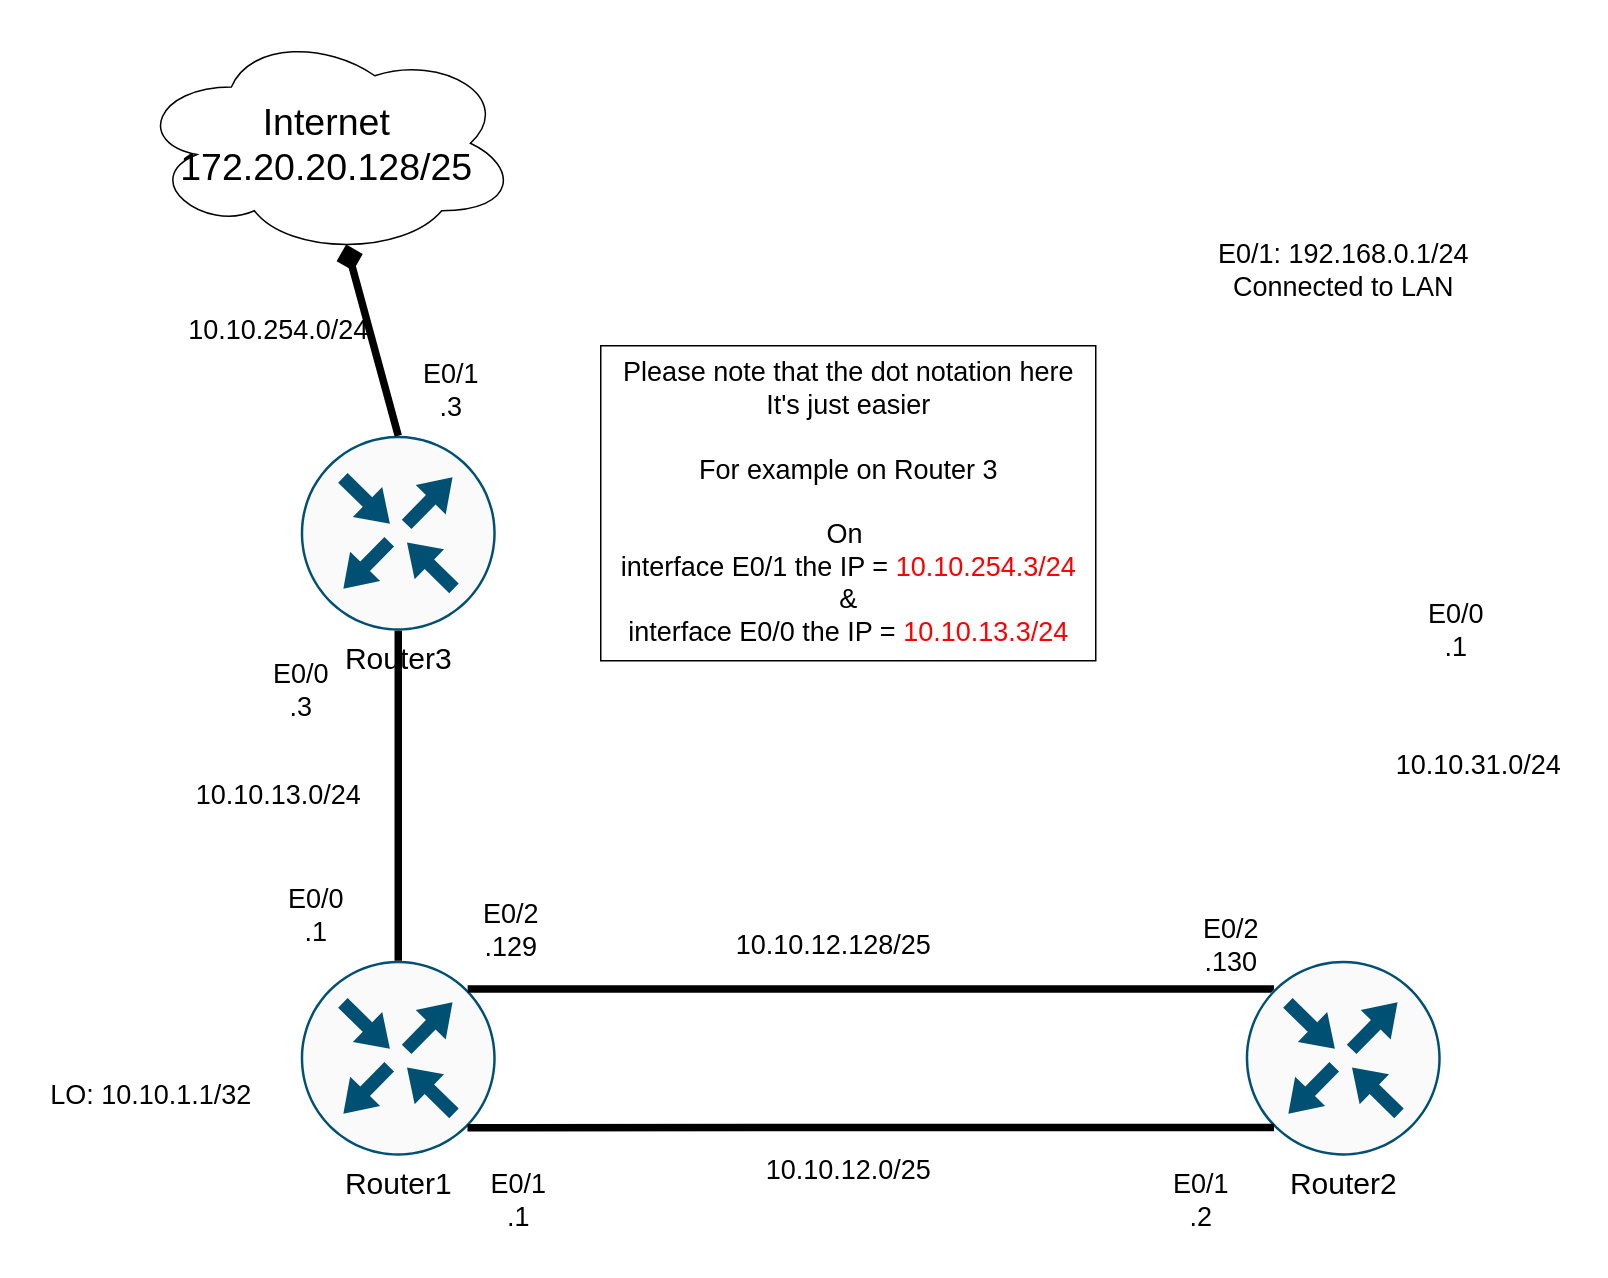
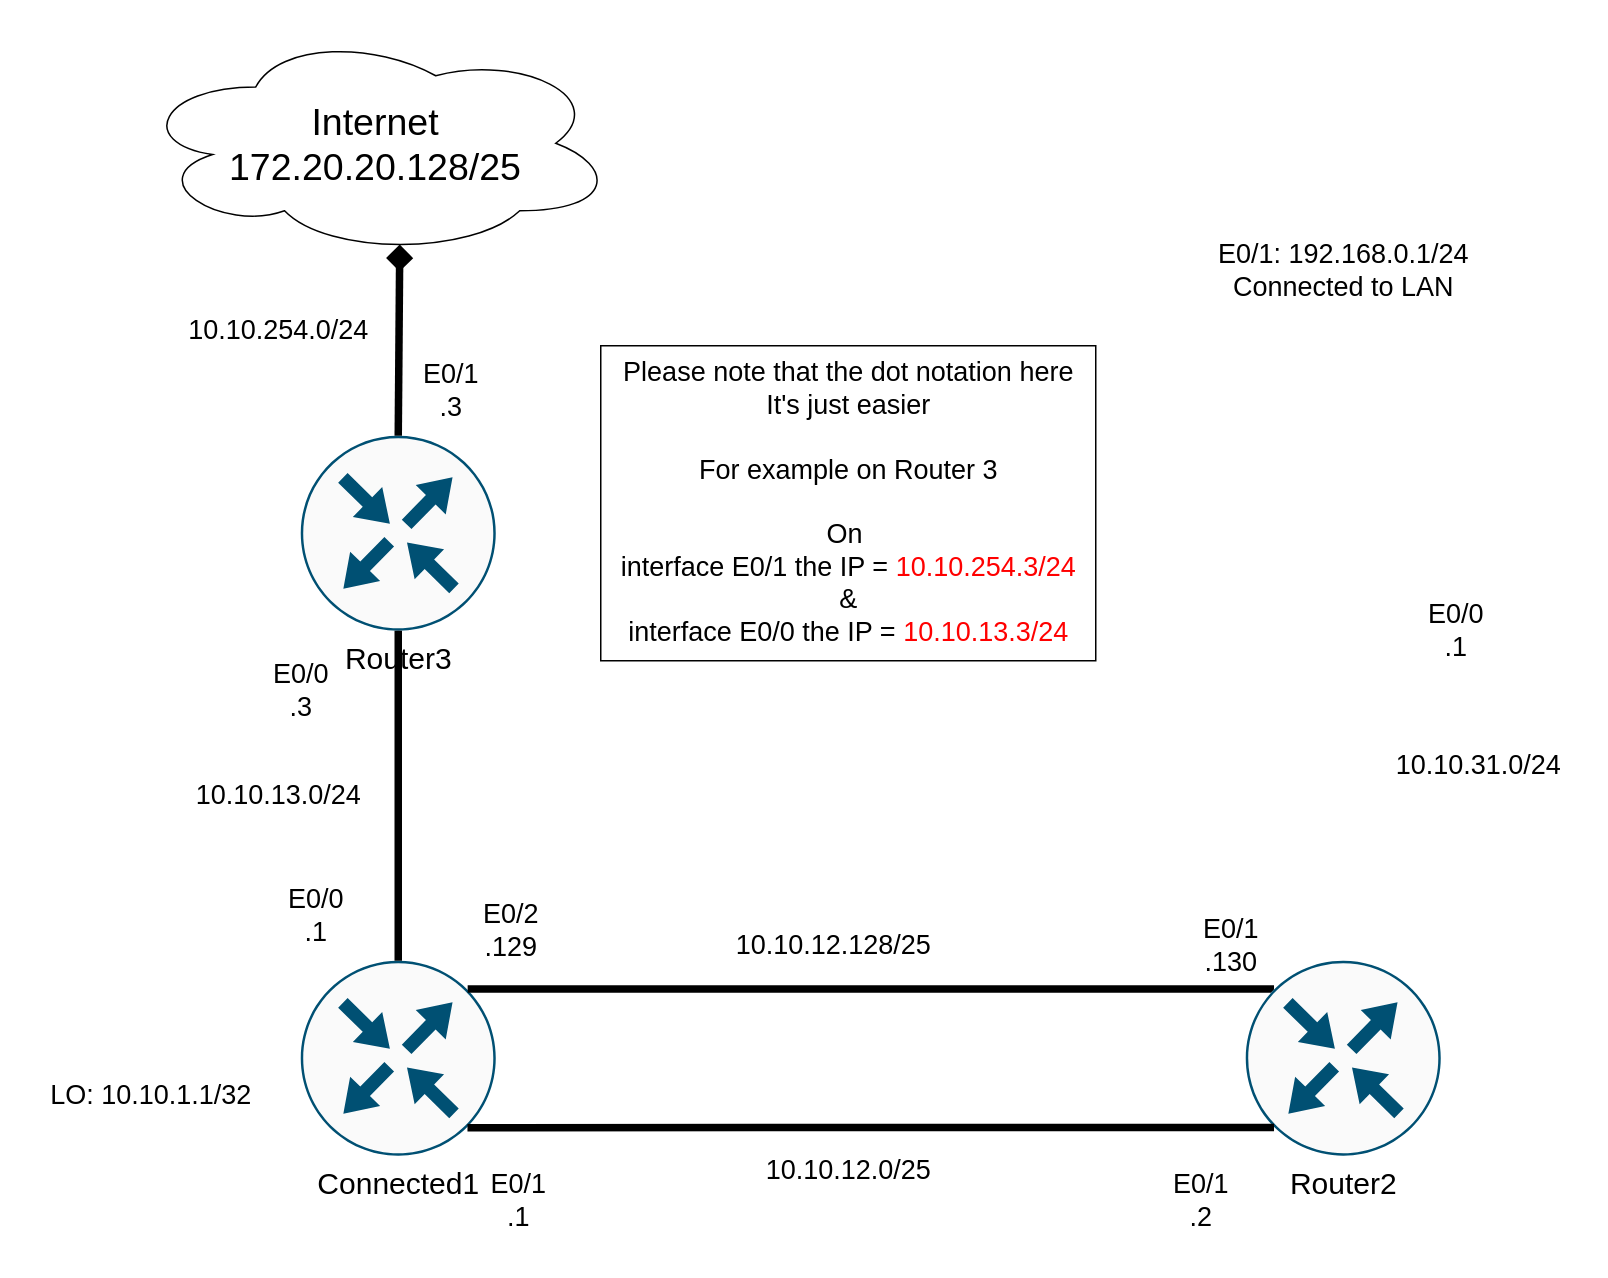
node "Internet 172.20.20.128/25": size 383x225 -> 480x225
node "E0/2 .130": label "E0/2 .130" -> "E0/1 .130"
node "Router1": label "Router1" -> "Connected1"
